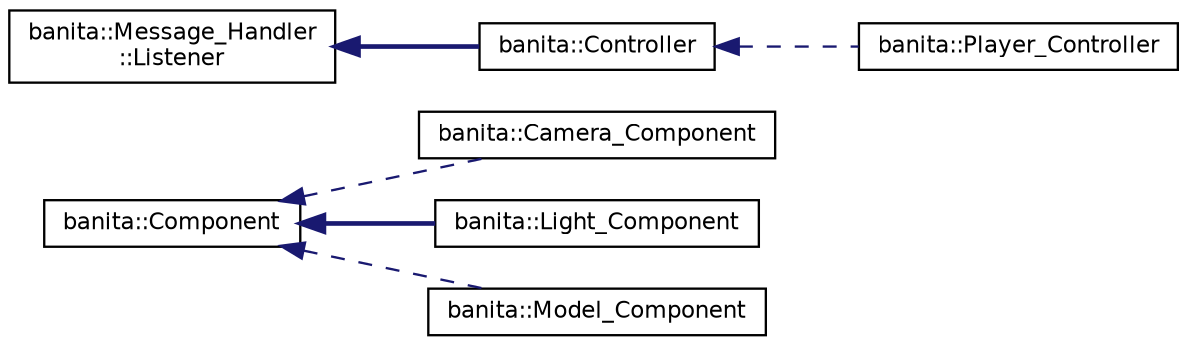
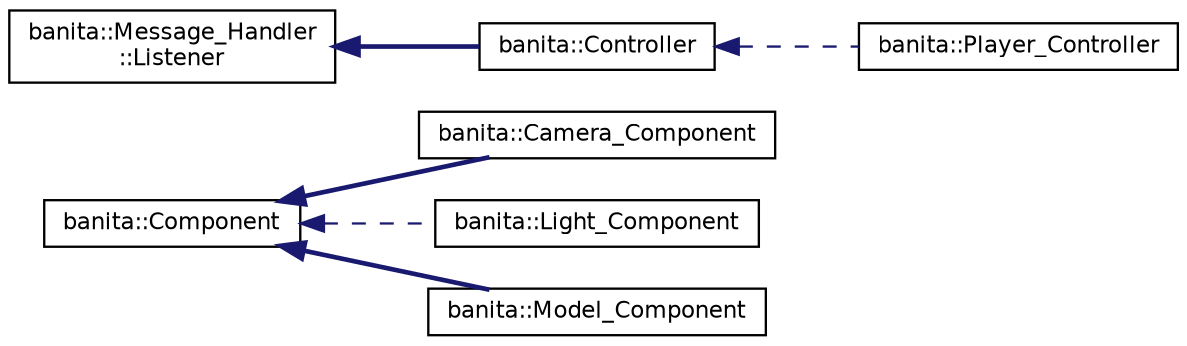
edge "banita::Camera_Component" -> "banita::Component": style dashed -> bold
edge "banita::Light_Component" -> "banita::Component": style bold -> dashed
edge "banita::Model_Component" -> "banita::Component": style dashed -> bold
